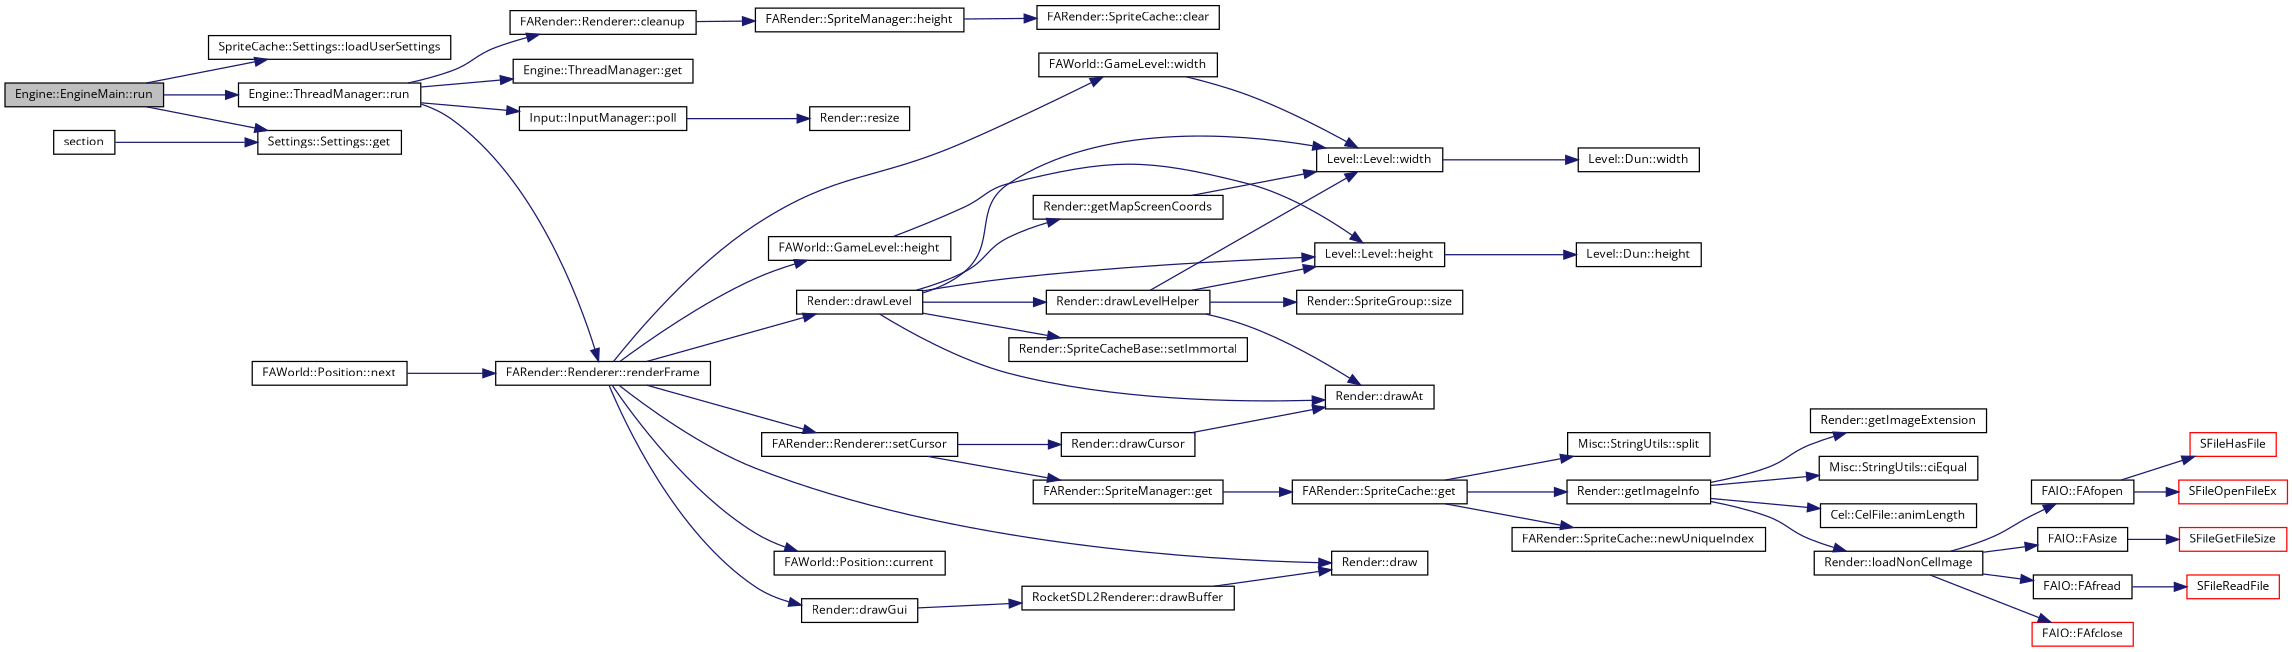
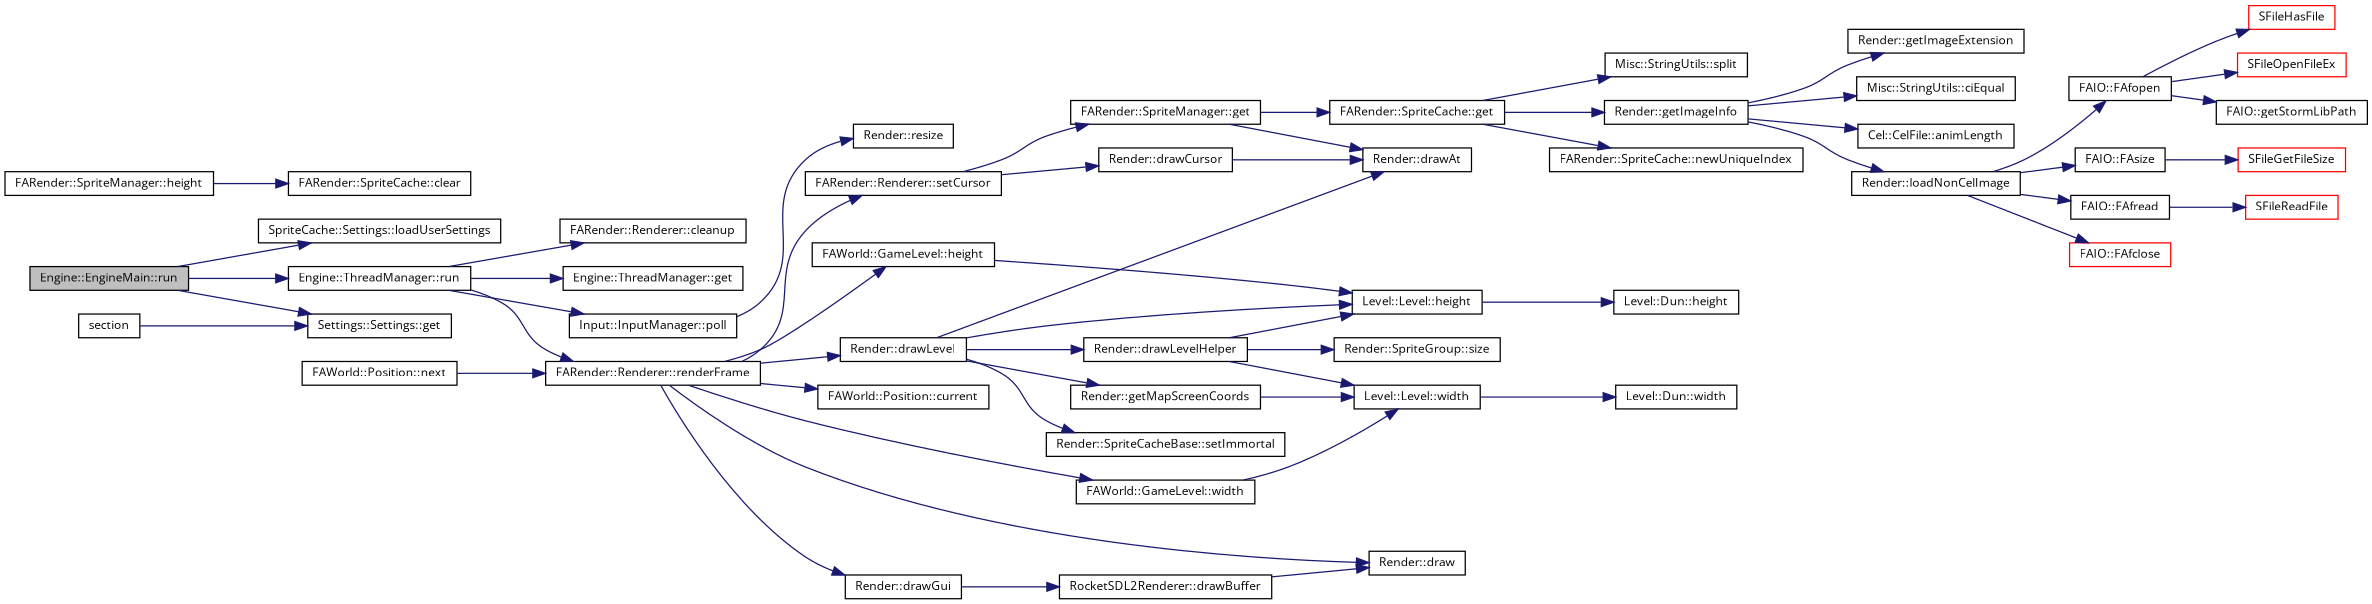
edge "FARender::Renderer::cleanup" -> "FARender::SpriteManager::height": removed
node "FAIO::getStormLibPath": added
edge "Render::drawLevel" -> "Level::Level::width": removed
edge "Render::drawLevelHelper" -> "Render::drawAt": now "FARender::SpriteManager::get" -> "Render::drawAt"
